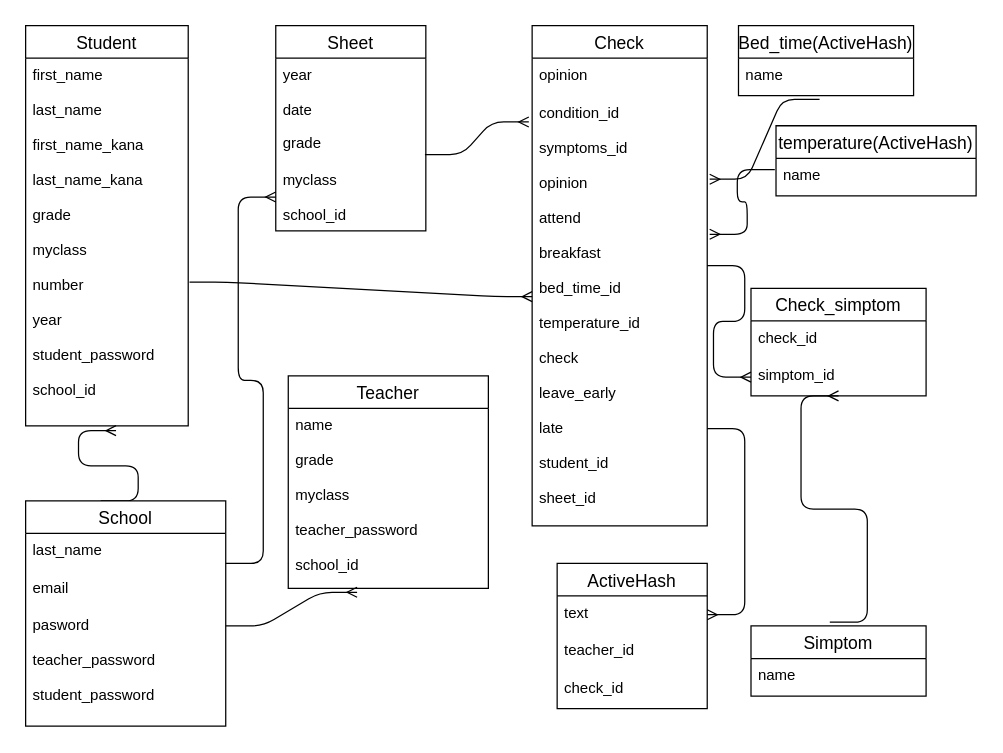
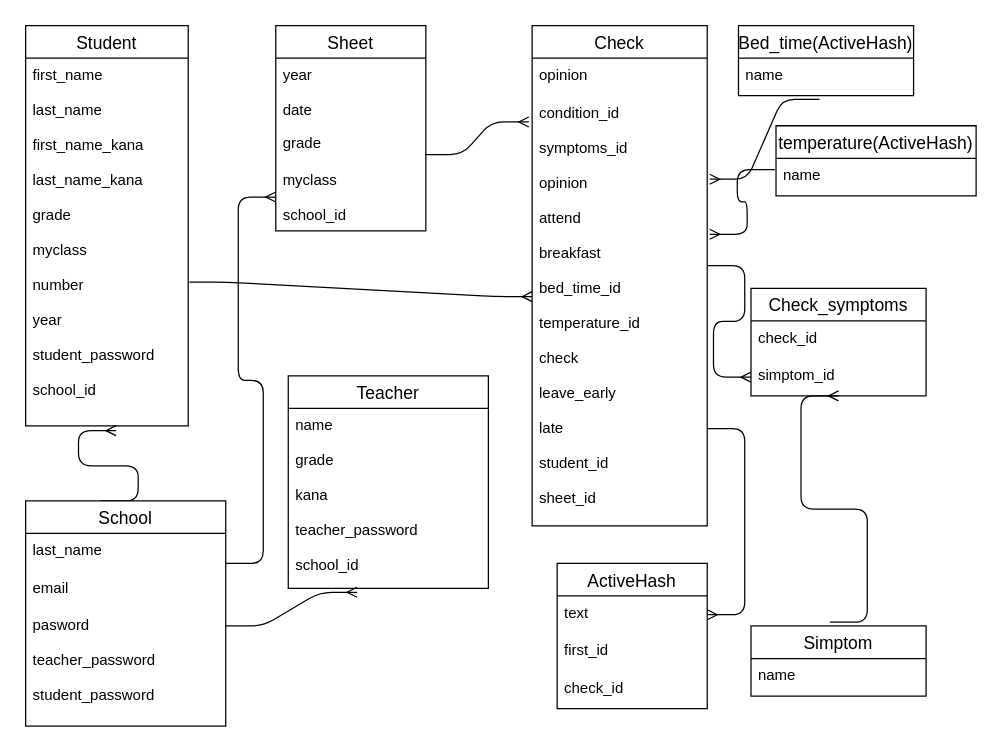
node "Check_simptom": label "Check_simptom" -> "Check_symptoms"
node "name grade myclass teacher_password school_id": label "name grade myclass teacher_password school_id" -> "name grade kana teacher_password school_id"
node "teacher_id": label "teacher_id" -> "first_id"
